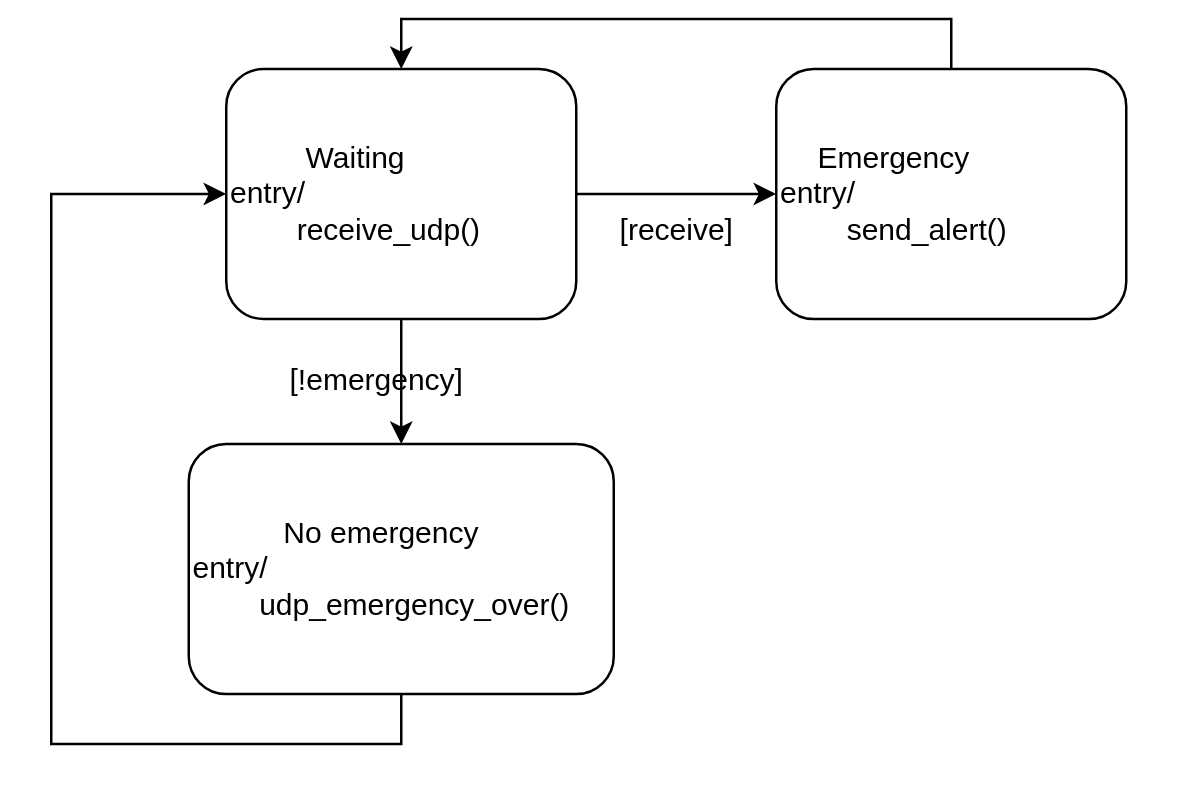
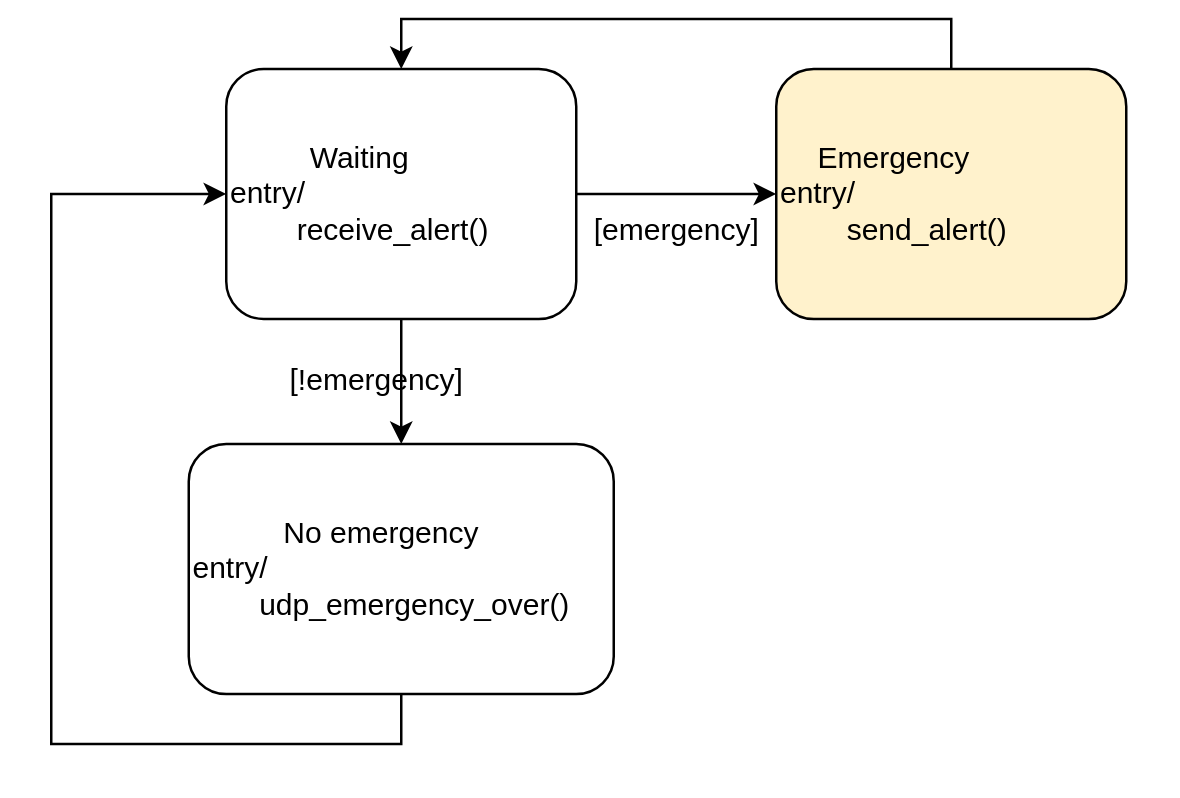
node "Waiting entry/ receive_udp()": label "Waiting entry/ receive_udp()" -> "Waiting entry/ receive_alert()"
node "Emergency entry/ send_alert()": fillcolor #ffffff -> #fff2cc
node "[receive]": label "[receive]" -> "[emergency]"
